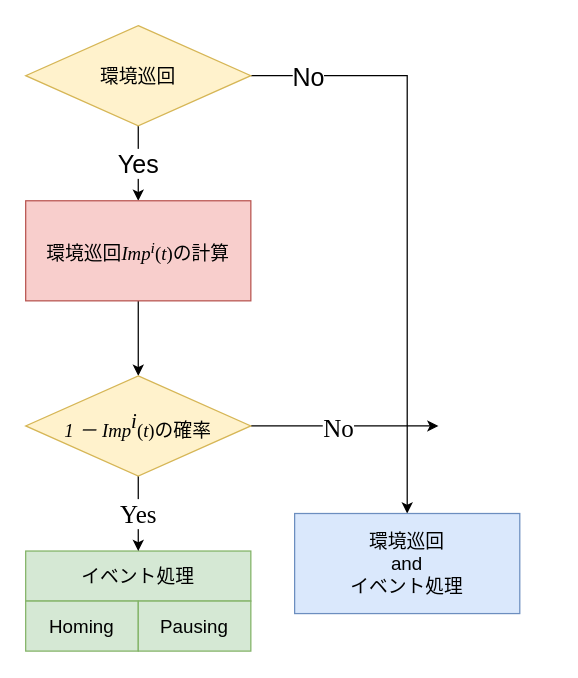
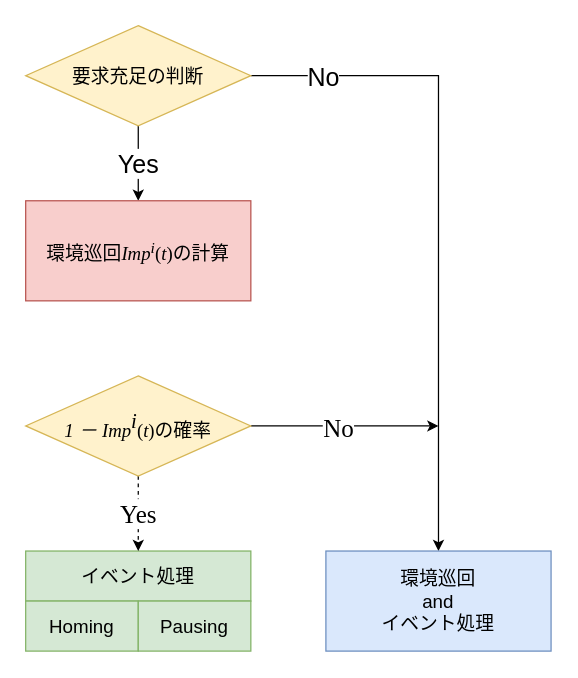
node "環境巡回": label "環境巡回" -> "要求充足の判断"
edge "環境巡回Impi(t)の計算" -> "1 － Impi(t)の確率": removed
edge "1 － Impi(t)の確率" -> "イベント処理": style solid -> dashed
node "環境巡回 and イベント処理": moved (407, 563) -> (438, 601)
